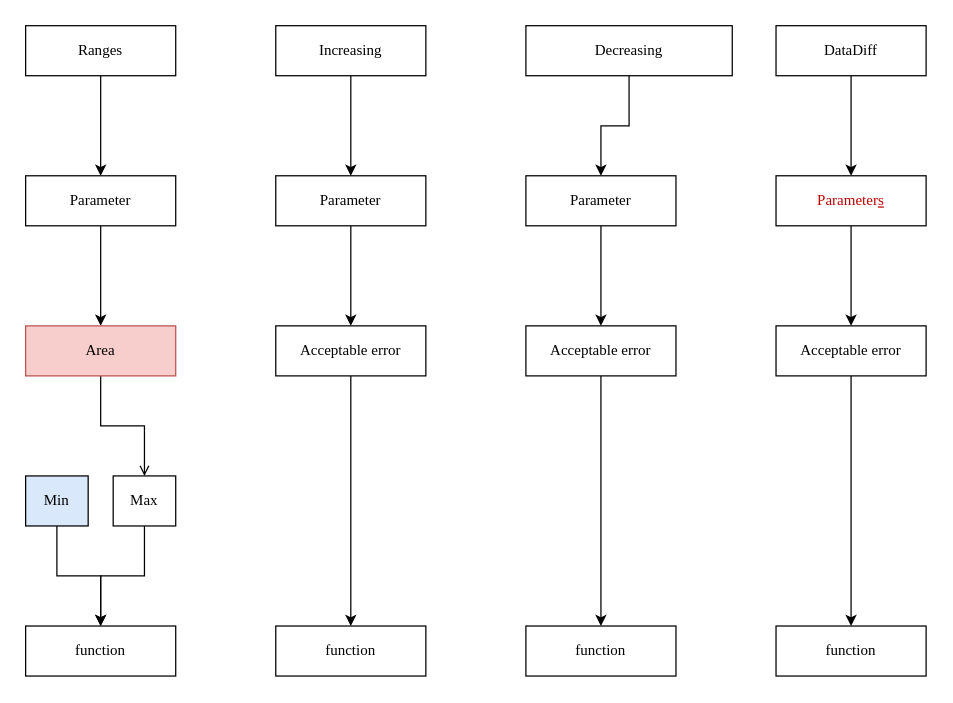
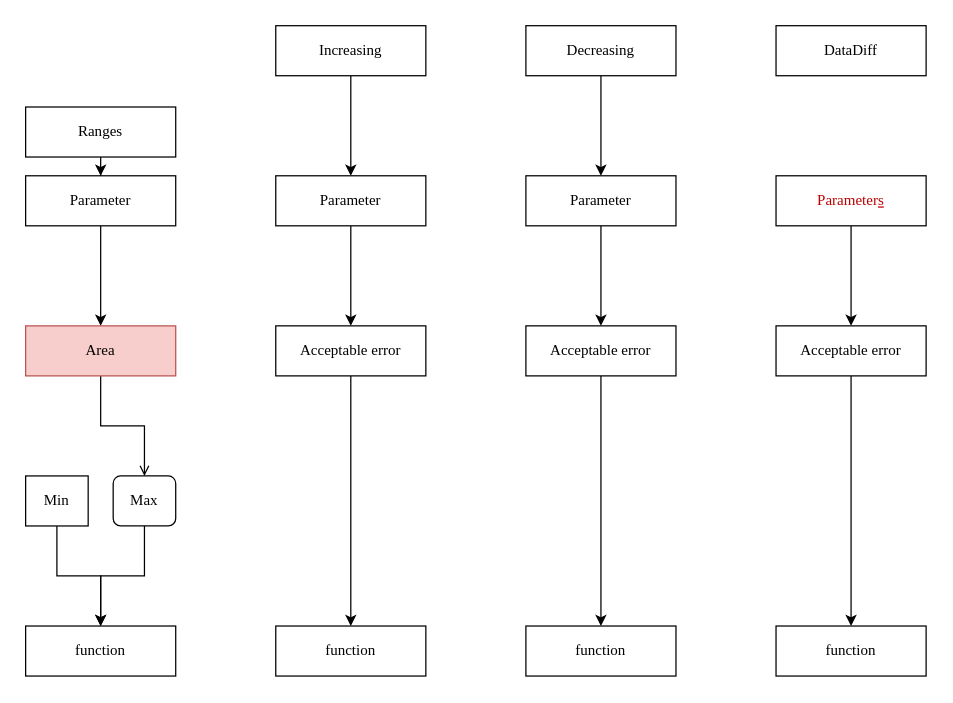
node "Ranges": moved (101, 51) -> (101, 132)
node "Decreasing": size 206x50 -> 150x50
edge "DataDiff" -> "Parameters": removed
node "Min": fillcolor #dae8fc -> #ffffff
node "Max": shape rectangle -> rounded rectangle
